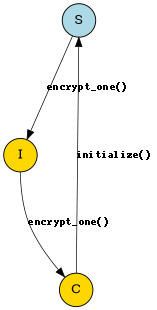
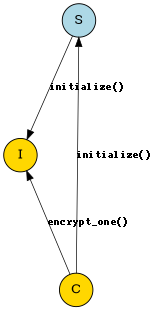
edge "S" -> "I": label "encrypt_one()" -> "initialize()"
edge "I" -> "C": reversed
